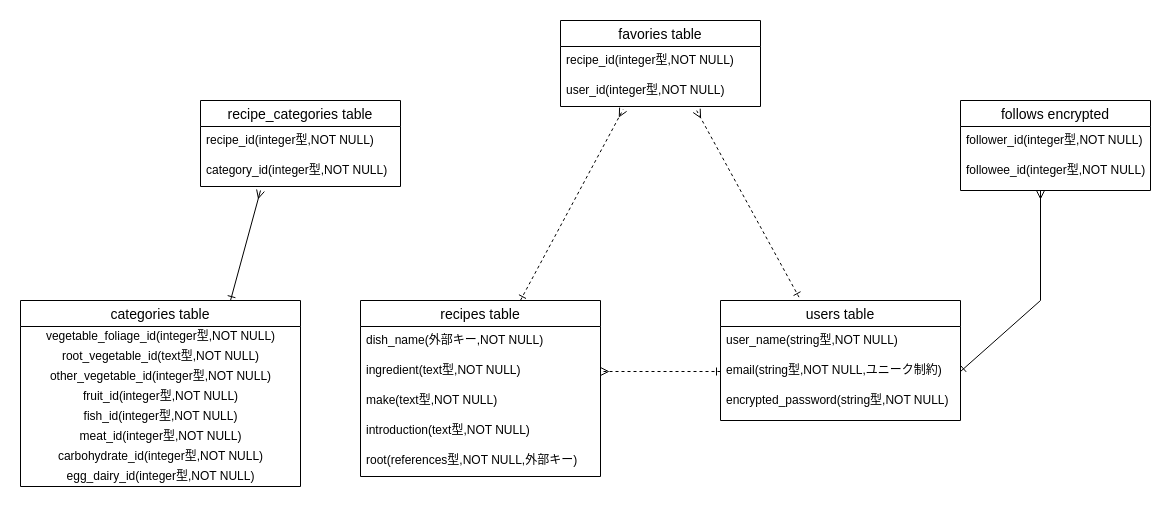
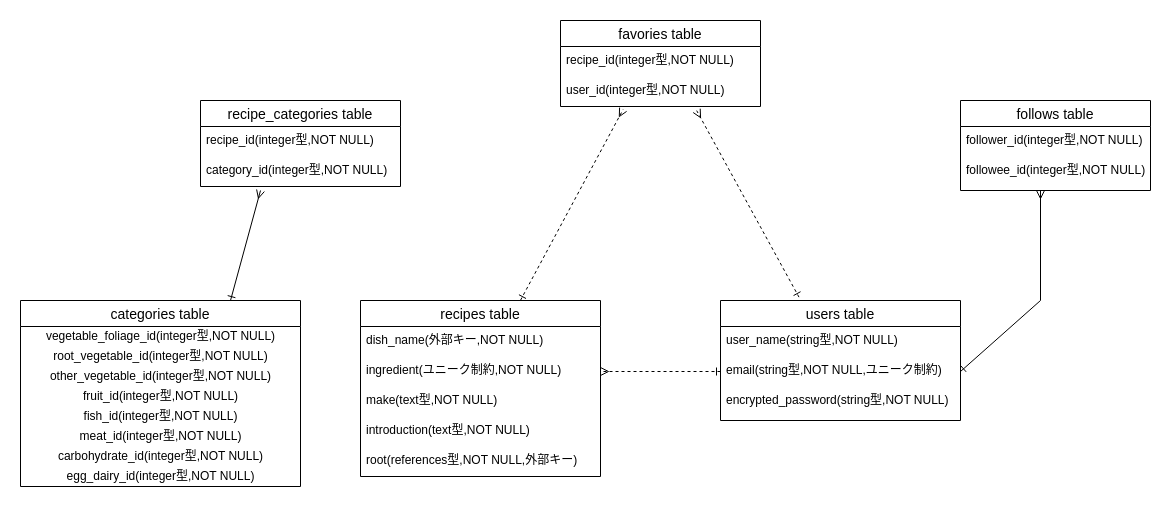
node "follows encrypted": label "follows encrypted" -> "follows table"
node "root_vegetable_id(text型,NOT NULL)": label "root_vegetable_id(text型,NOT NULL)" -> "root_vegetable_id(integer型,NOT NULL)"
node "ingredient(text型,NOT NULL)": label "ingredient(text型,NOT NULL)" -> "ingredient(ユニーク制約,NOT NULL)"
